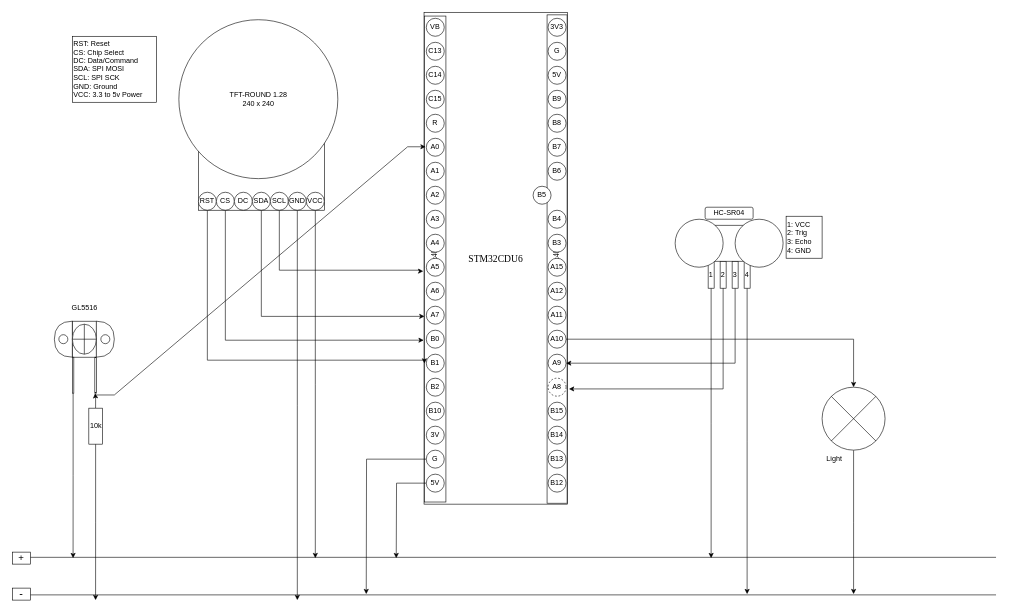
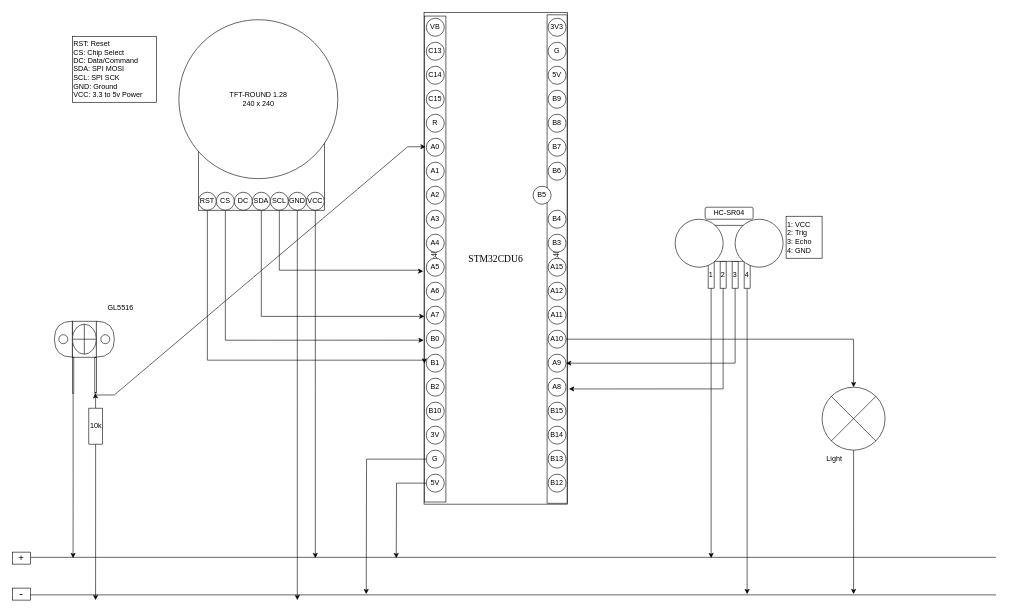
node "GL5516": moved (84, 308) -> (120, 308)
node "A8": style dashed -> solid
